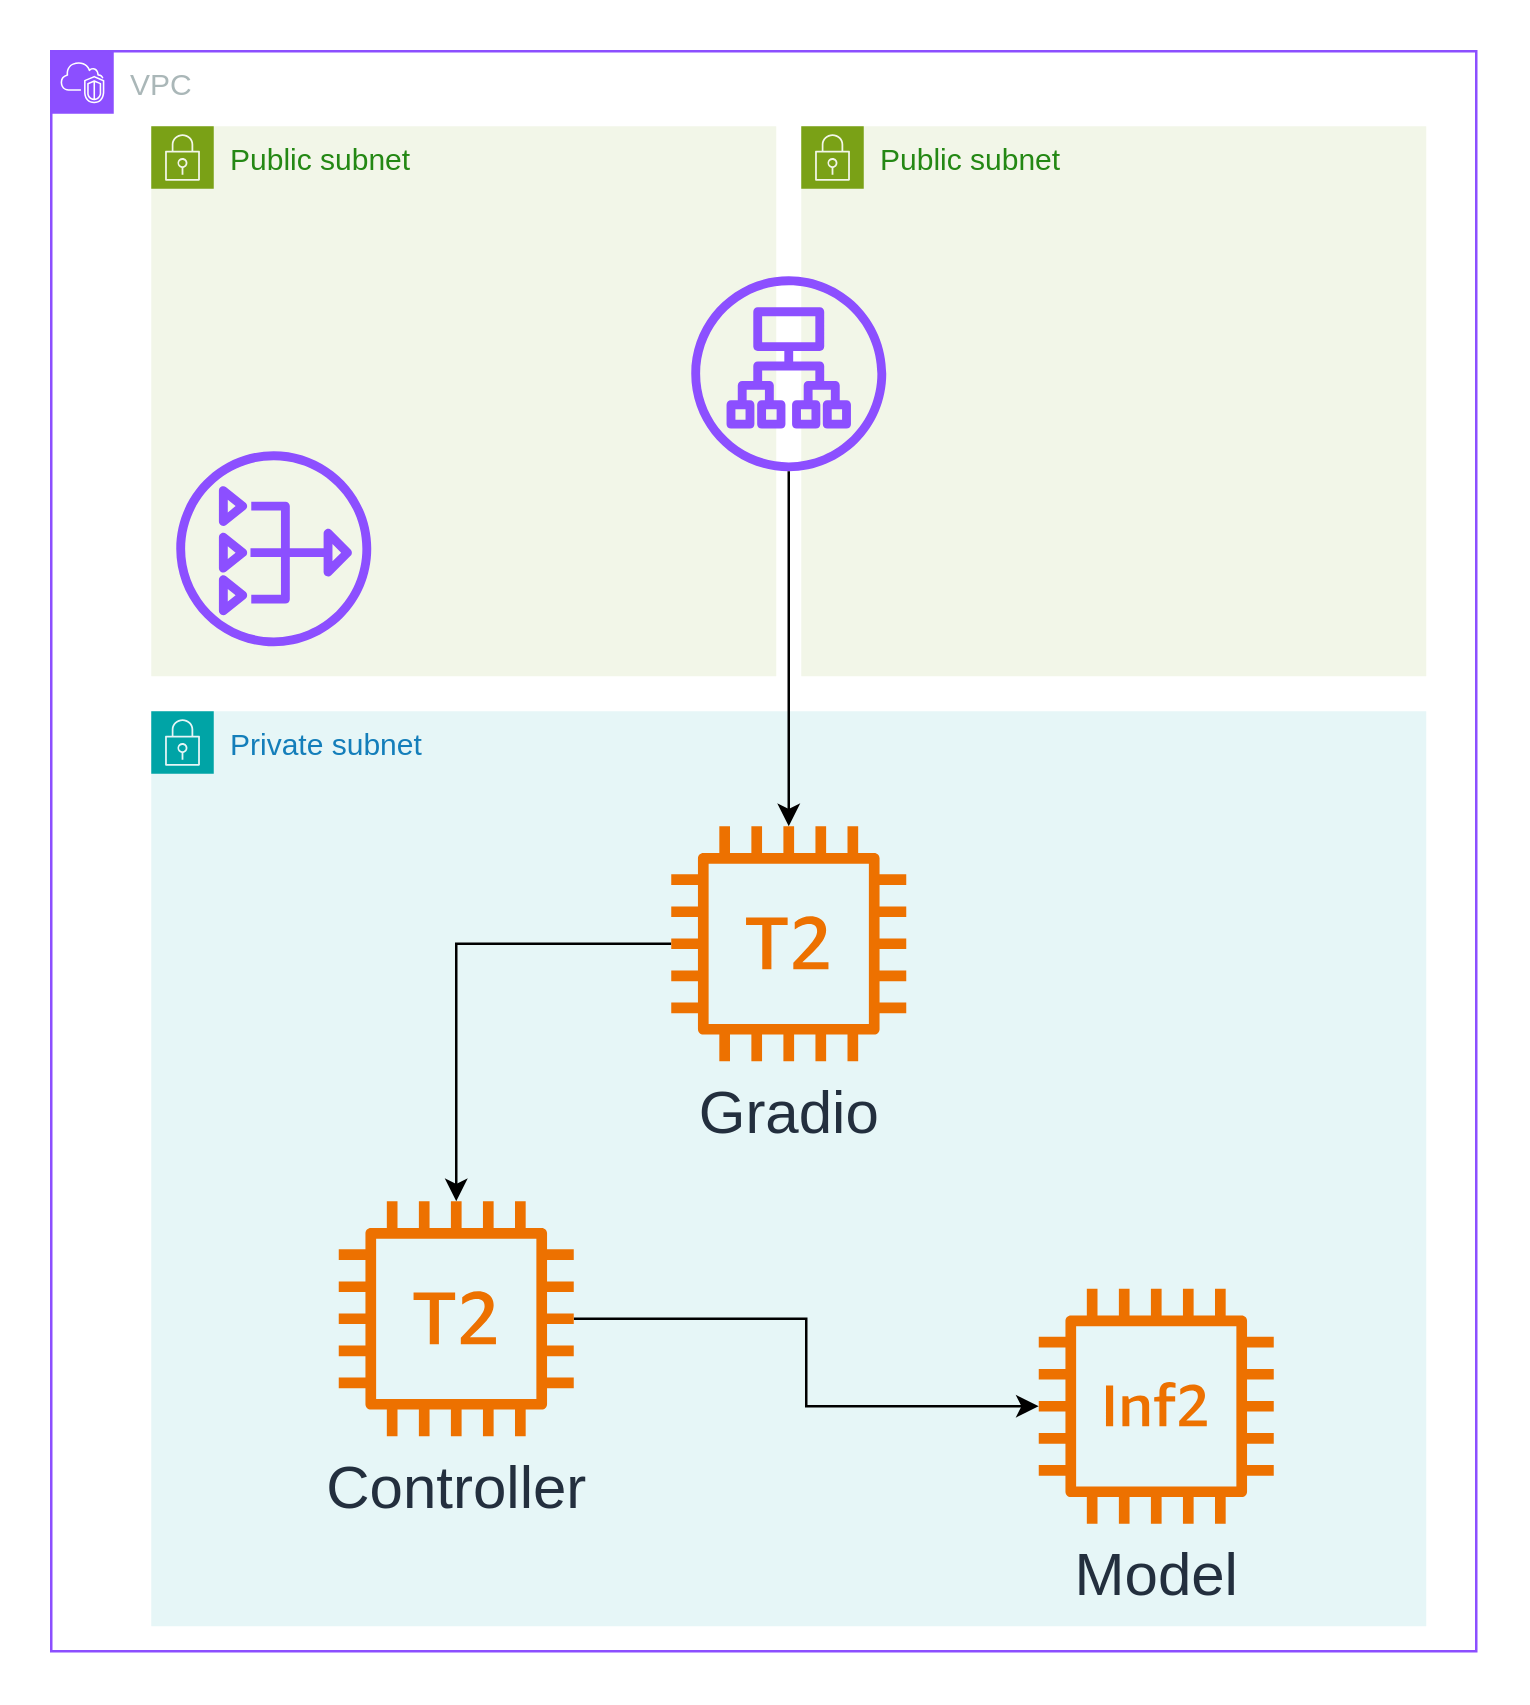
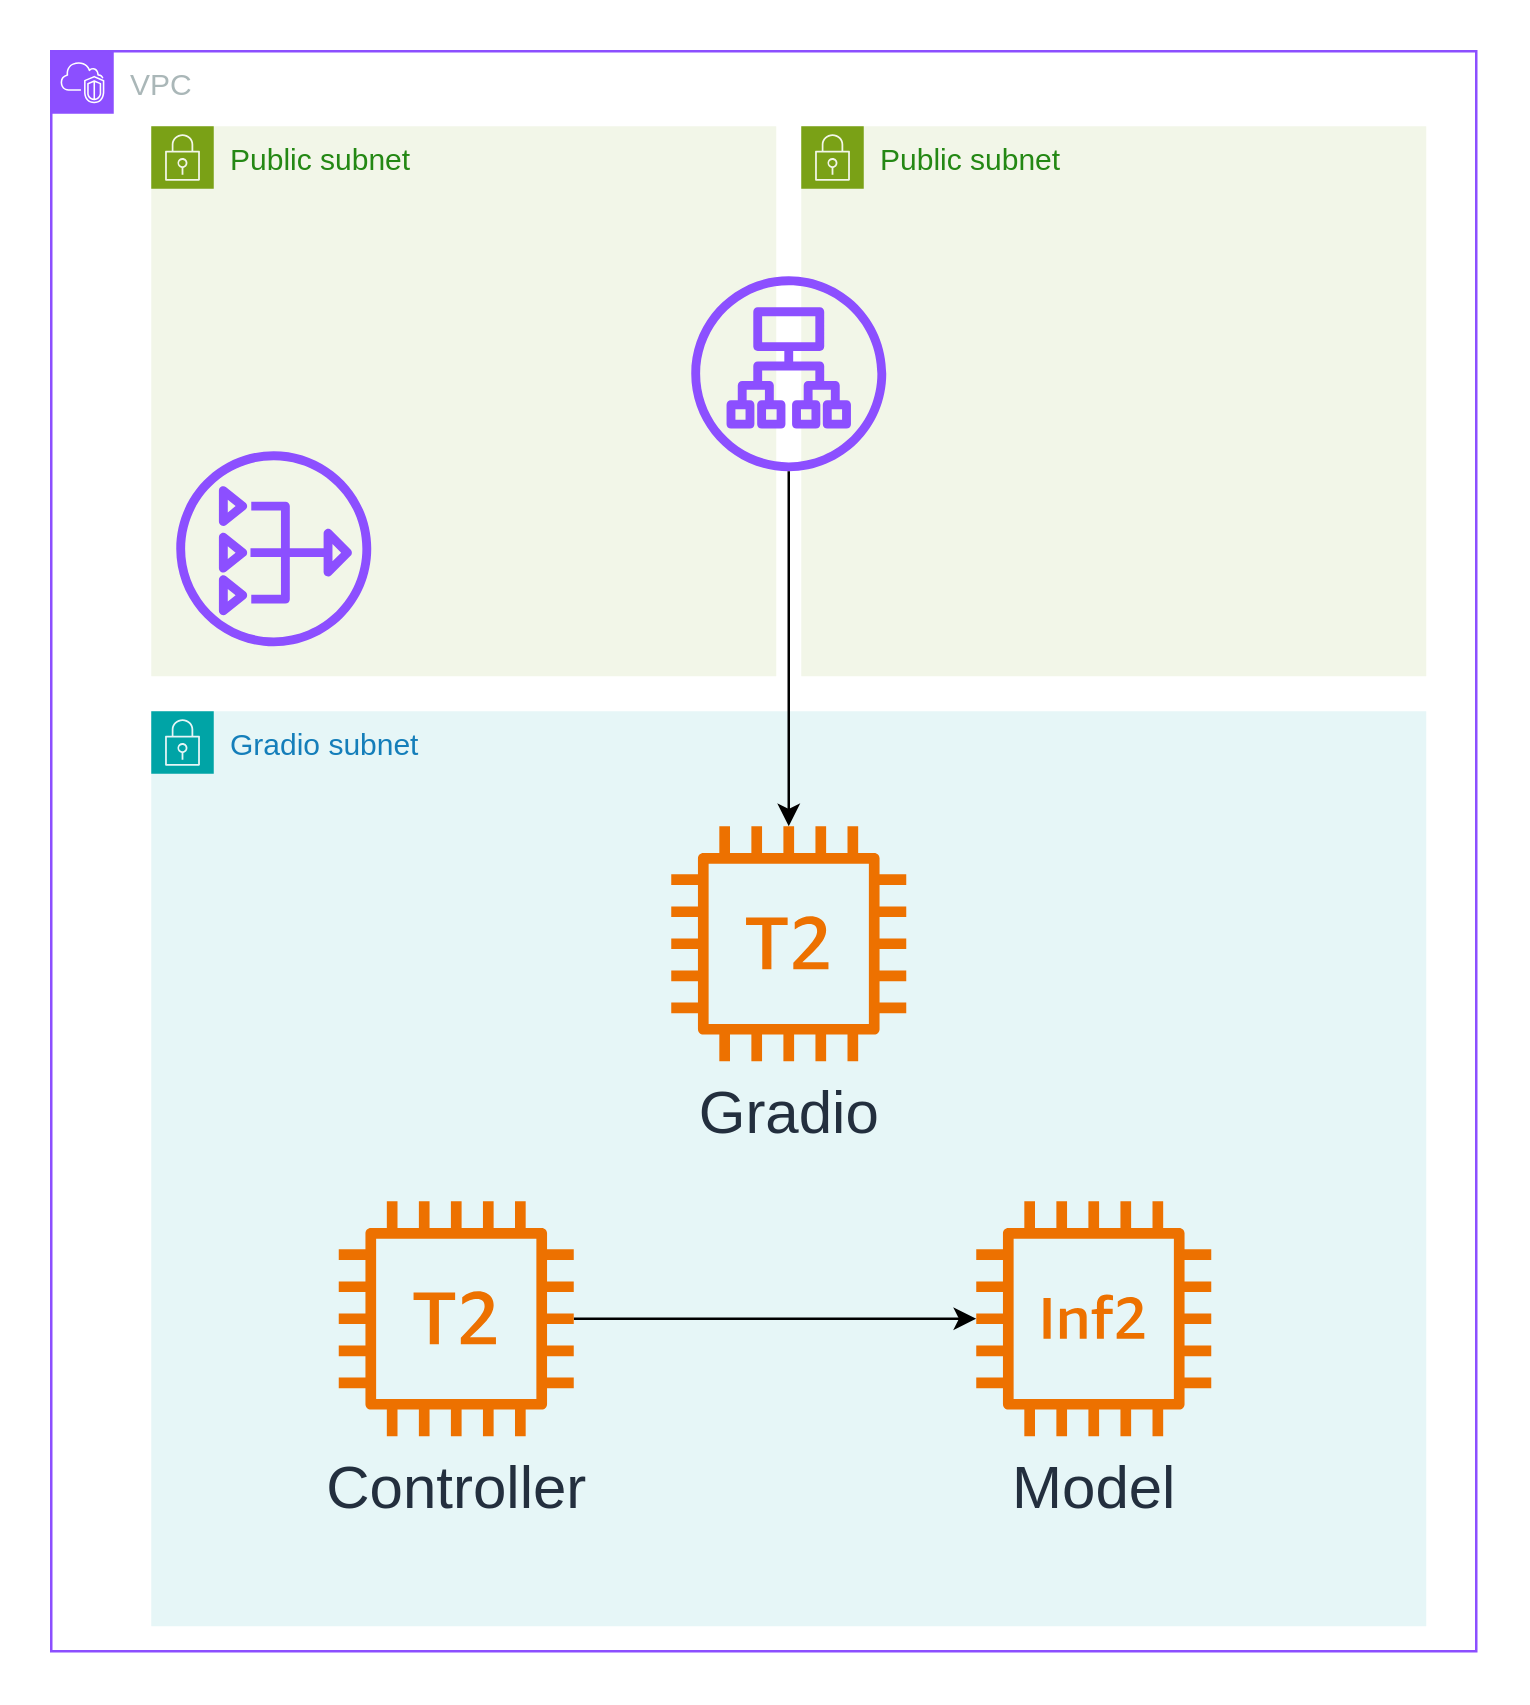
node "Private subnet": label "Private subnet" -> "Gradio subnet"
edge "Gradio" -> "Controller": removed
node "Model": moved (1156, 1406) -> (1094, 1319)
